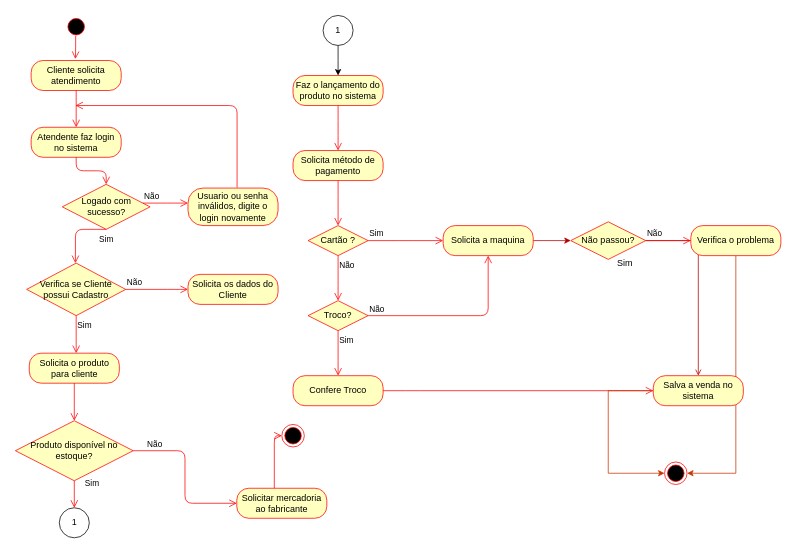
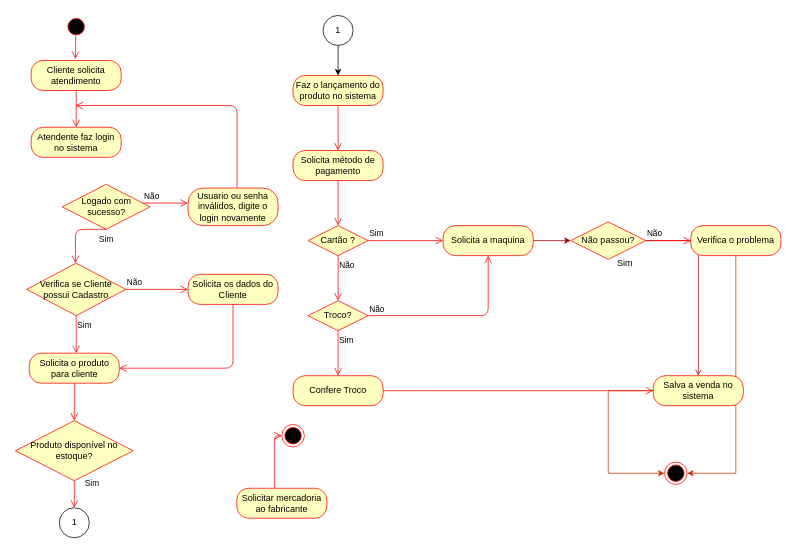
edge "Atendente faz login no sistema" -> "Logado com sucesso?": removed
edge "Solicita os dados do Cliente" -> "Solicita o produto para cliente": added
edge "Produto disponível no estoque?" -> "Solicitar mercadoria ao fabricante": removed, label "Não"
